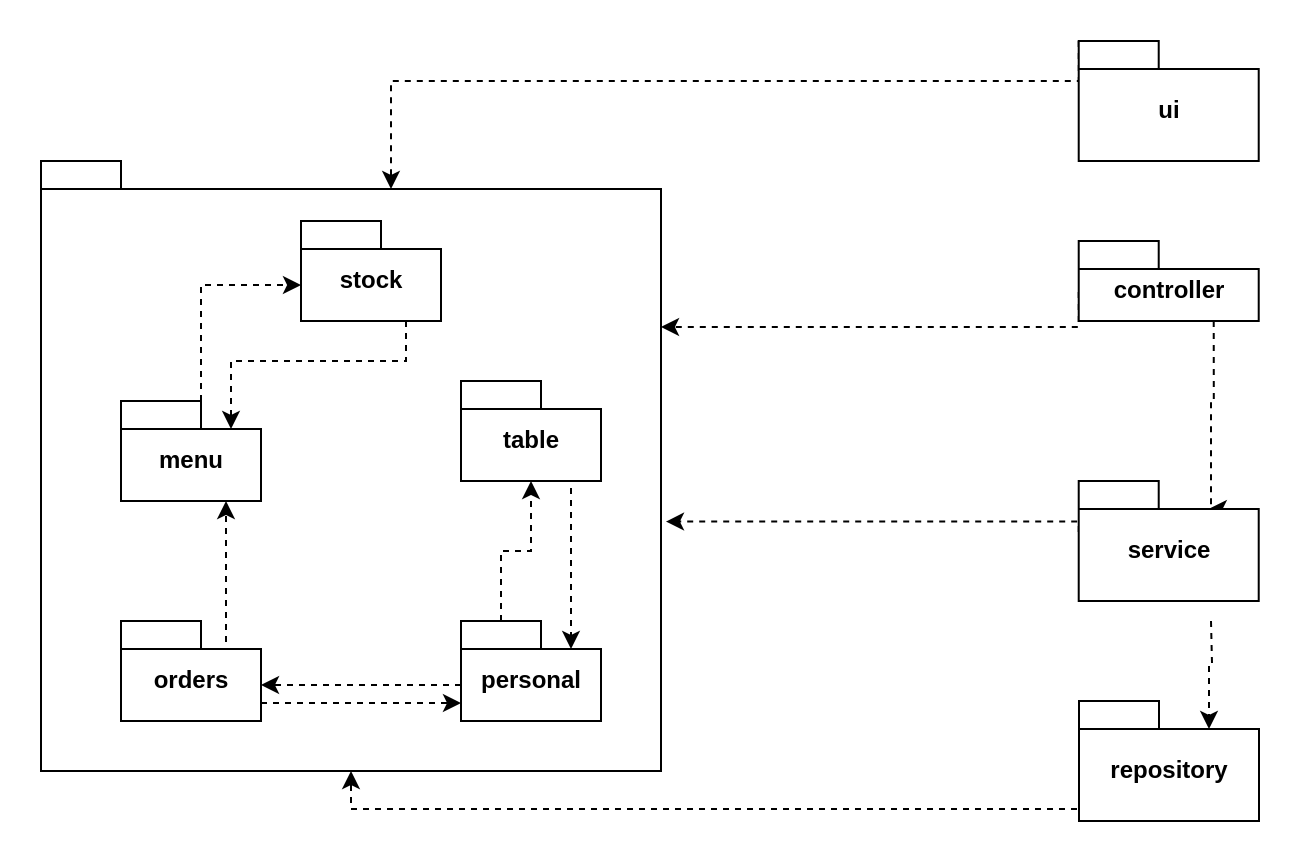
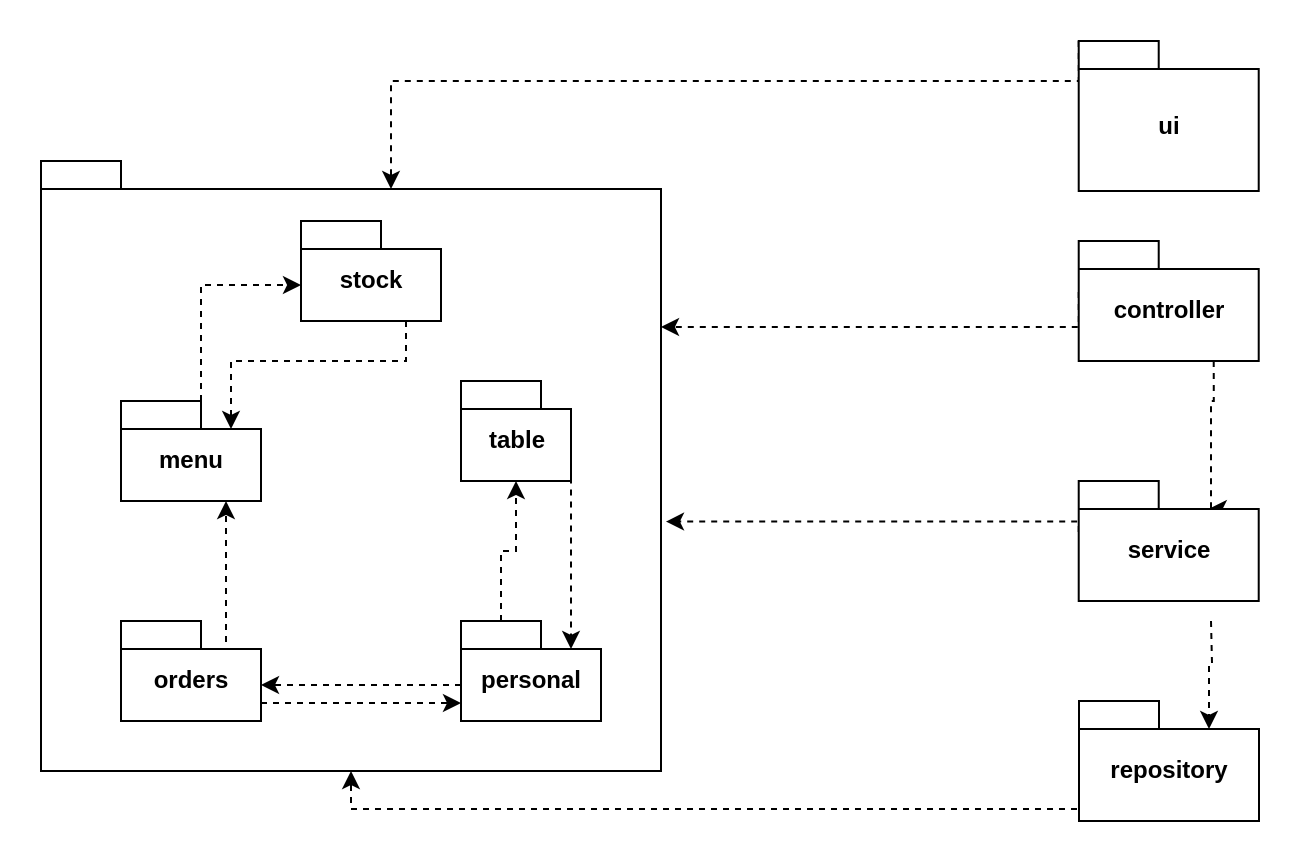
node "ui": size 180x120 -> 180x150
node "controller": size 180x80 -> 180x120
node "table": size 140x100 -> 110x100
